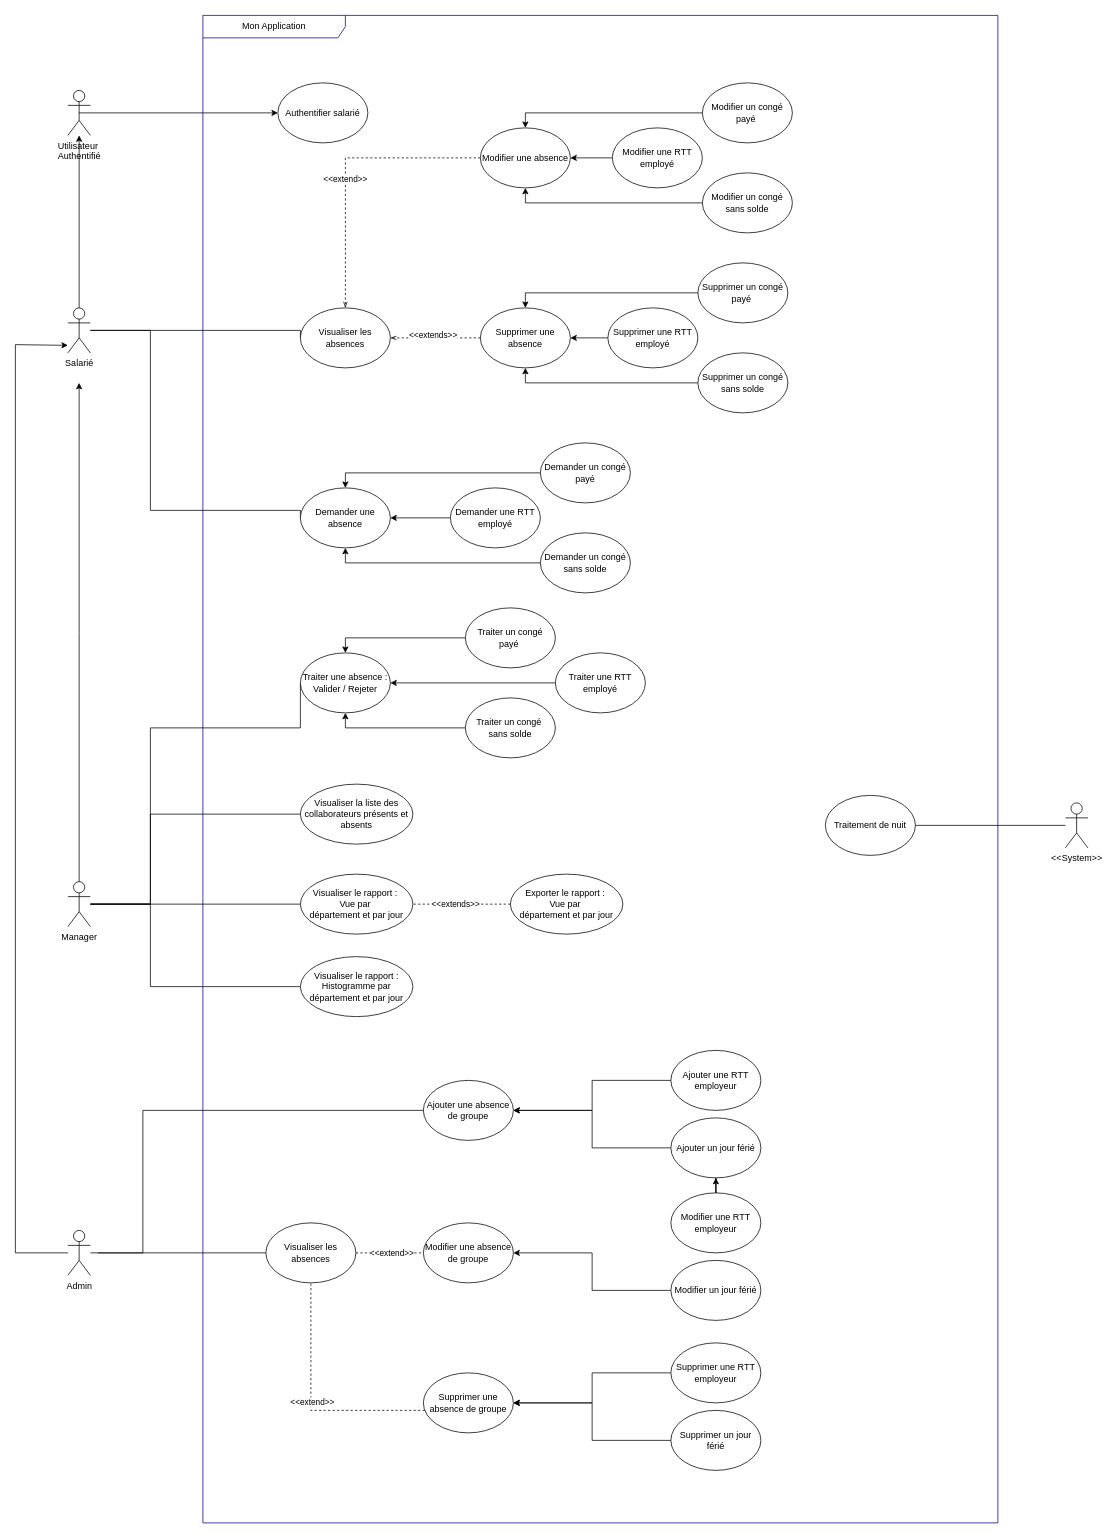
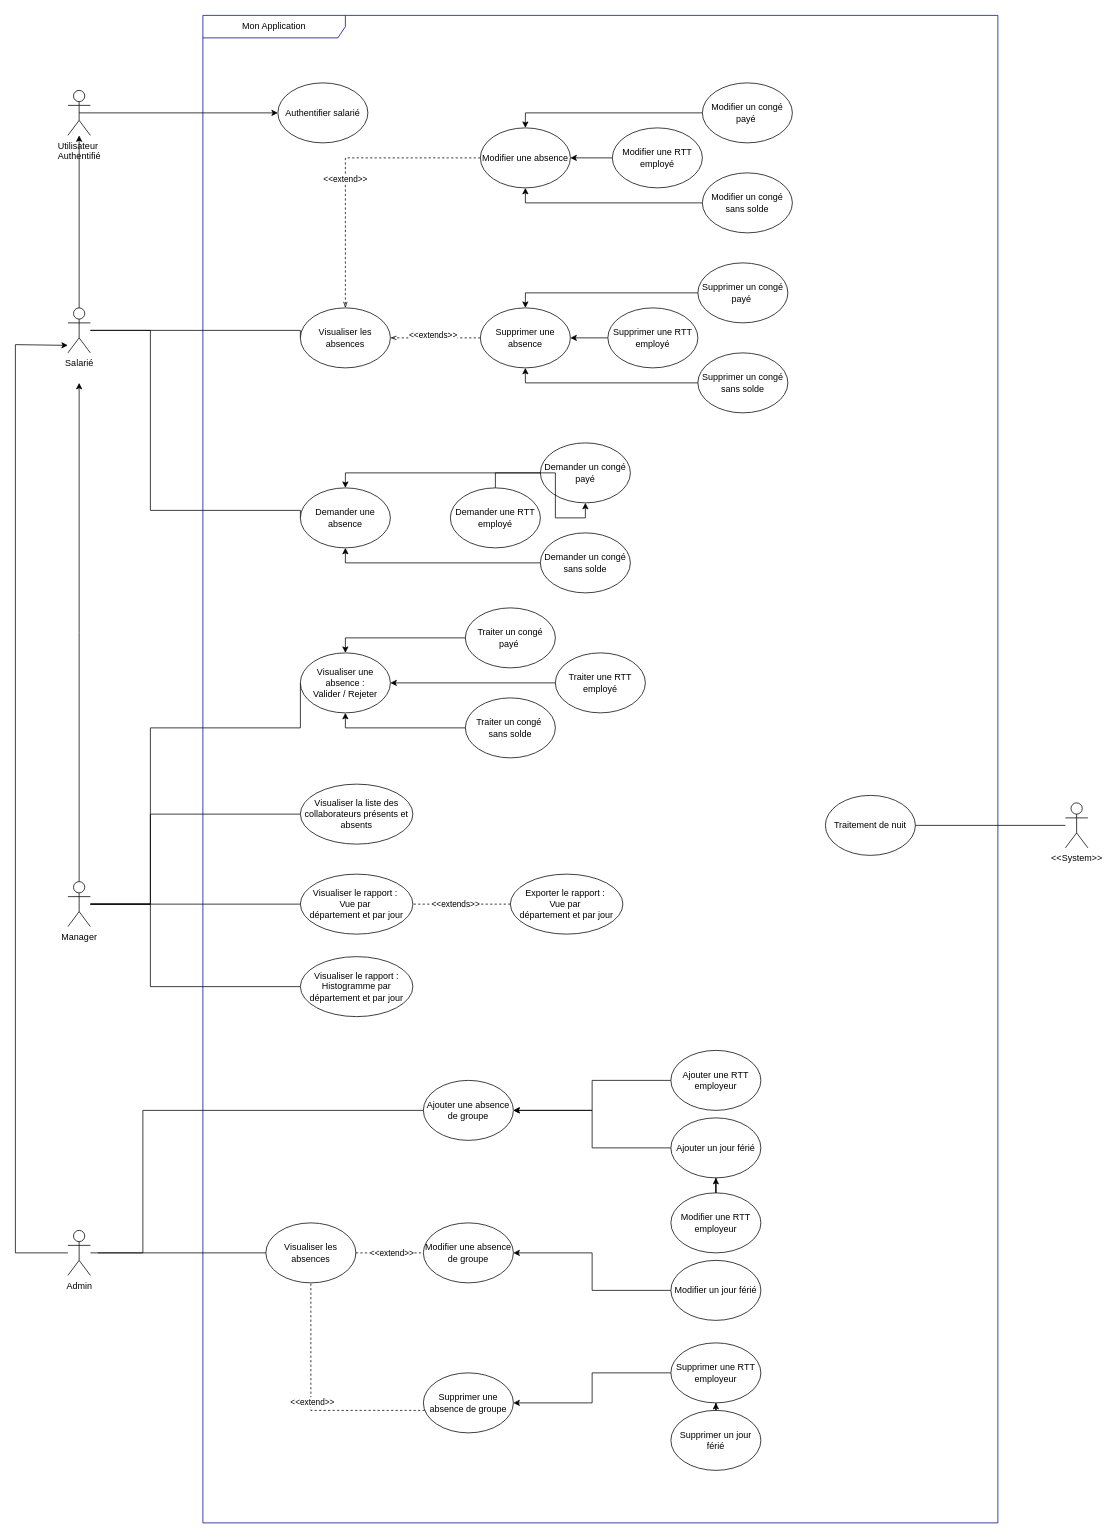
edge "Demander une RTT employé" -> "Demander une absence": now "Demander une RTT employé" -> "Demander un congé payé"
node "Traiter une absence : Valider / Rejeter": label "Traiter une absence : Valider / Rejeter" -> "Visualiser une absence : Valider / Rejeter"
edge "Supprimer un jour férié" -> "Supprimer une absence de groupe": now "Supprimer un jour férié" -> "Supprimer une RTT employeur"
